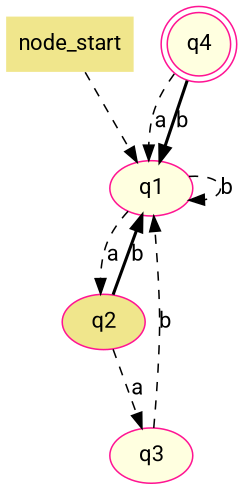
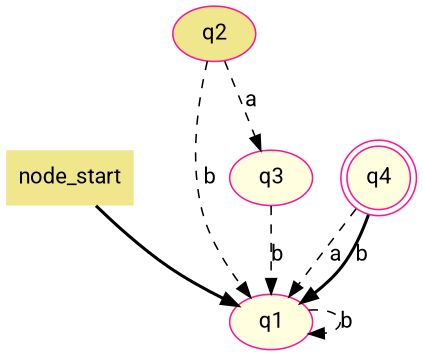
edge "node_start" -> "q1": style dashed -> bold
edge "q1" -> "q2": removed, label "a"
edge "q2" -> "q1": style bold -> dashed
